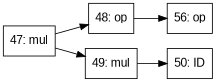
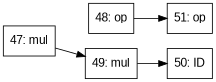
node "56: op": label "56: op" -> "51: op"
edge "47: mul" -> "48: op": removed
